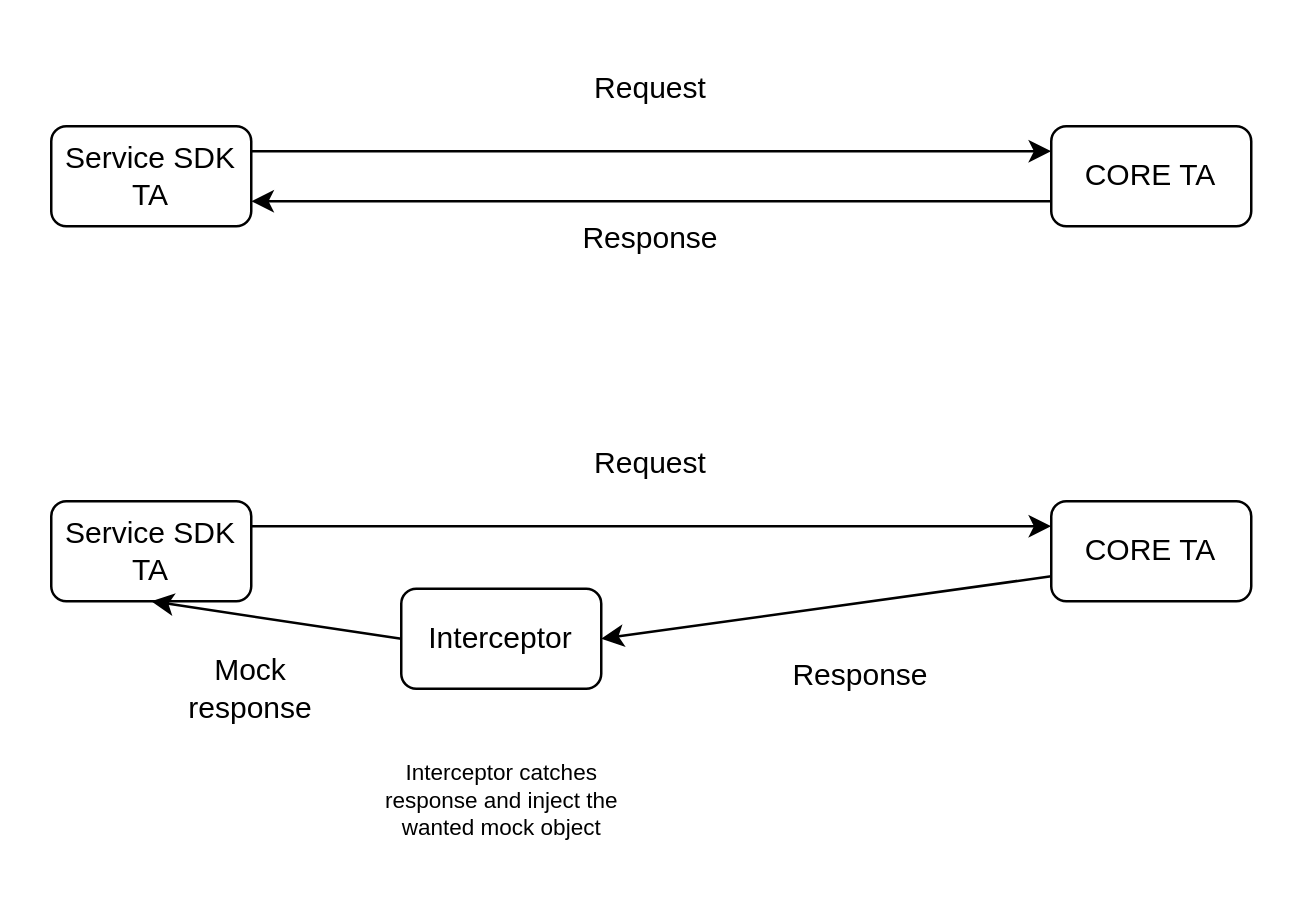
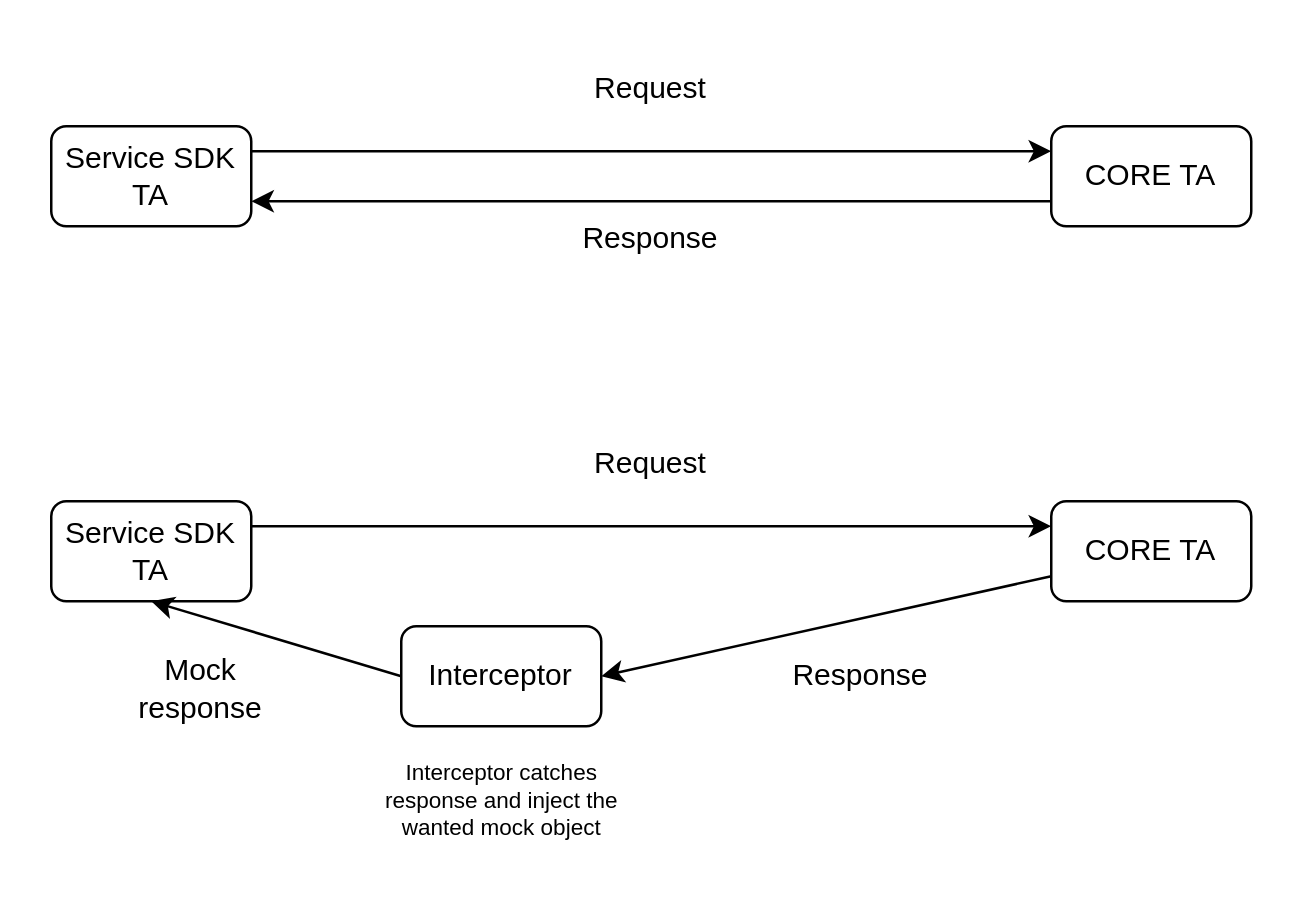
node "Interceptor": moved (501, 639) -> (501, 676)
node "Mock response": moved (251, 689) -> (201, 689)
